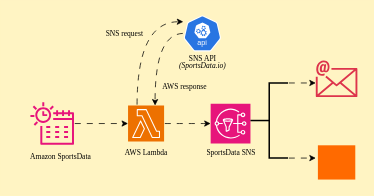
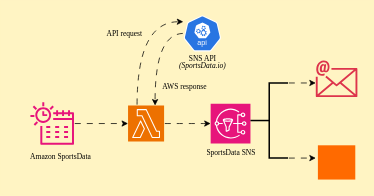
node "SNS request": label "SNS request" -> "API request"
node "AWS Lambda": removed
